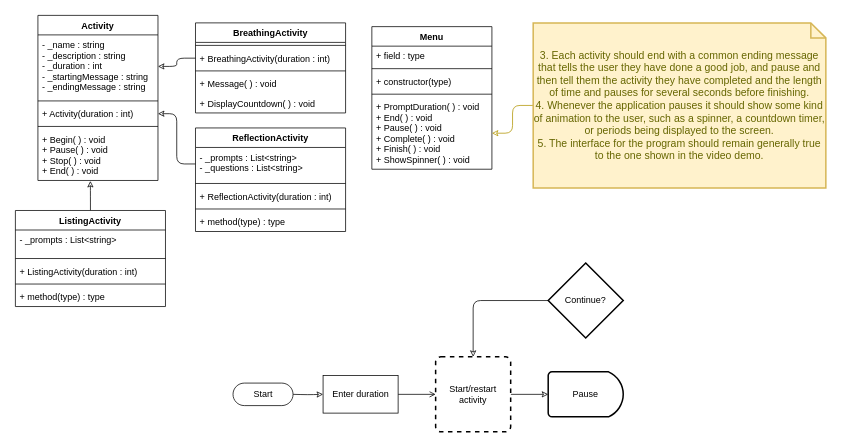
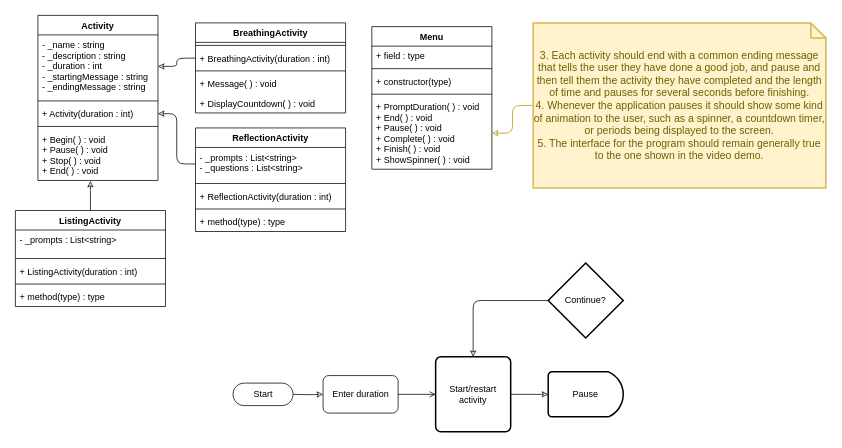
node "Enter duration": shape rectangle -> rounded rectangle
node "Start/restart activity": style dashed -> solid
